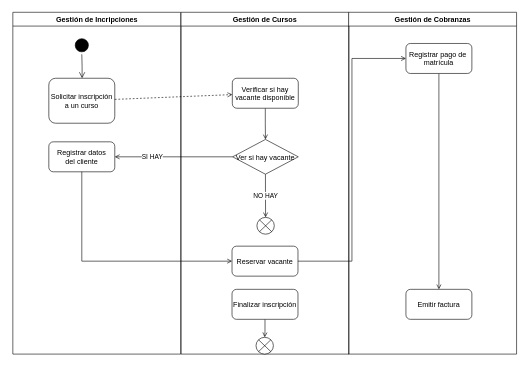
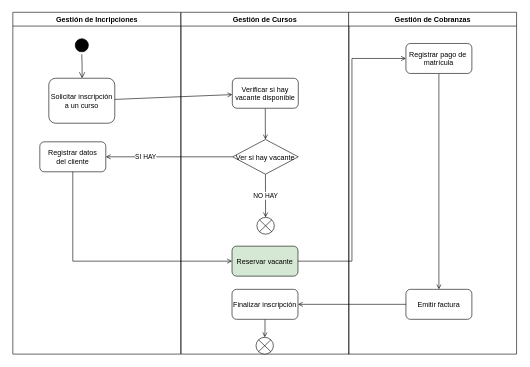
edge "Solicitar inscripción a un curso" -> "Verificar si hay vacante disponible": style dashed -> solid
node "Registrar datos del cliente": moved (82, 157) -> (73, 157)
node "Reservar vacante": fillcolor #ffffff -> #d5e8d4
edge "Emitir factura" -> "Finalizar inscripción": added
